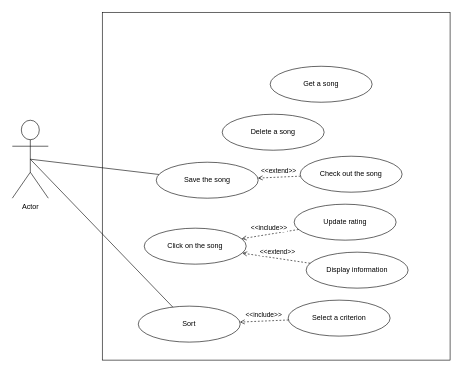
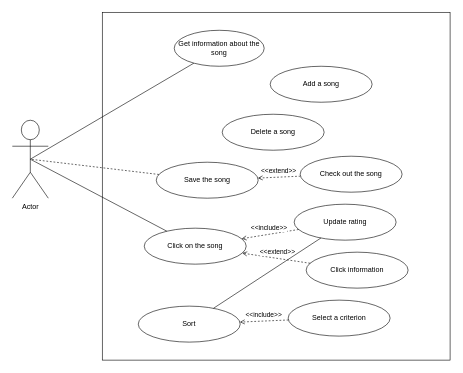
node "Get information about the song": added
node "Get a song": label "Get a song" -> "Add a song"
edge "Get information about the song" -- "Actor": added
edge "Actor" -- "Save the song": style solid -> dashed
edge "Actor" -- "Click on the song": added
edge "Actor" -- "Sort": now "Update rating" -- "Sort"
node "Display information": label "Display information" -> "Click information"
